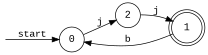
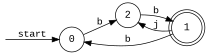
edge "2" -> "1": label "j" -> "b"
edge "0" -> "2": label "j" -> "b"
edge "1" -> "2": added, label "j"
